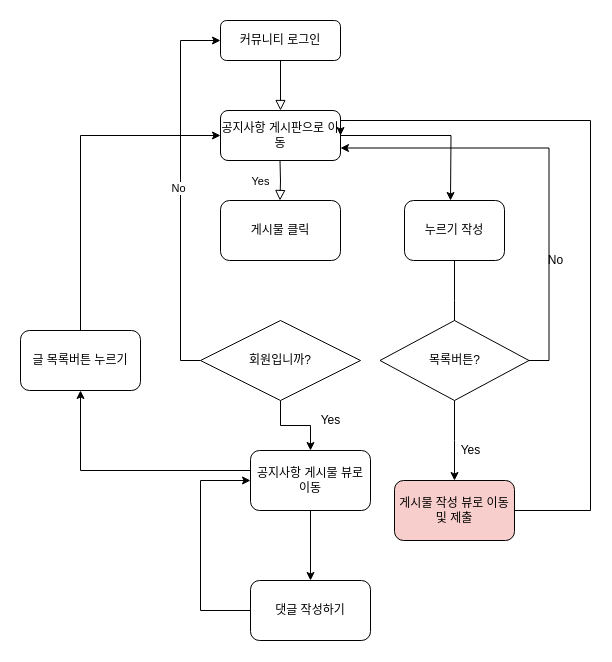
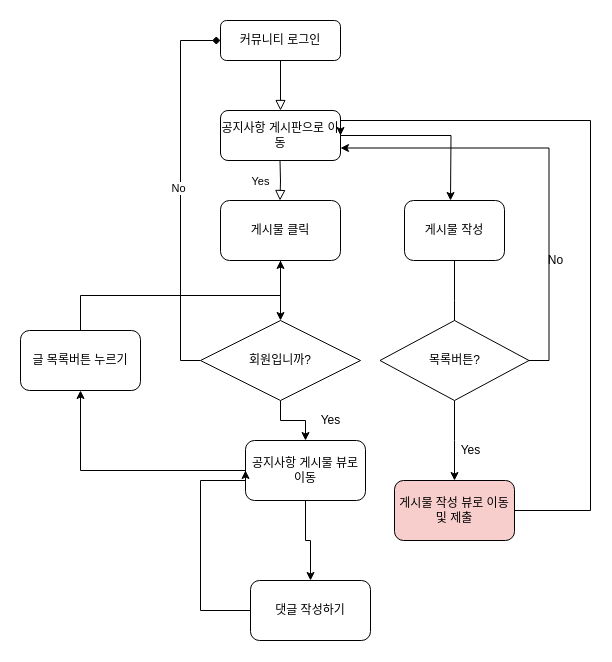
edge "회원입니까?" -> "커뮤니티 로그인": arrowhead classic -> diamond
edge "글 목록버튼 누르기" -> "공지사항 게시판으로 이동": now "글 목록버튼 누르기" -> "게시물 클릭"
node "누르기 작성": label "누르기 작성" -> "게시물 작성"
edge "게시물 클릭" -> "회원입니까?": added
node "공지사항 게시물 뷰로 이동": moved (311, 481) -> (306, 471)
